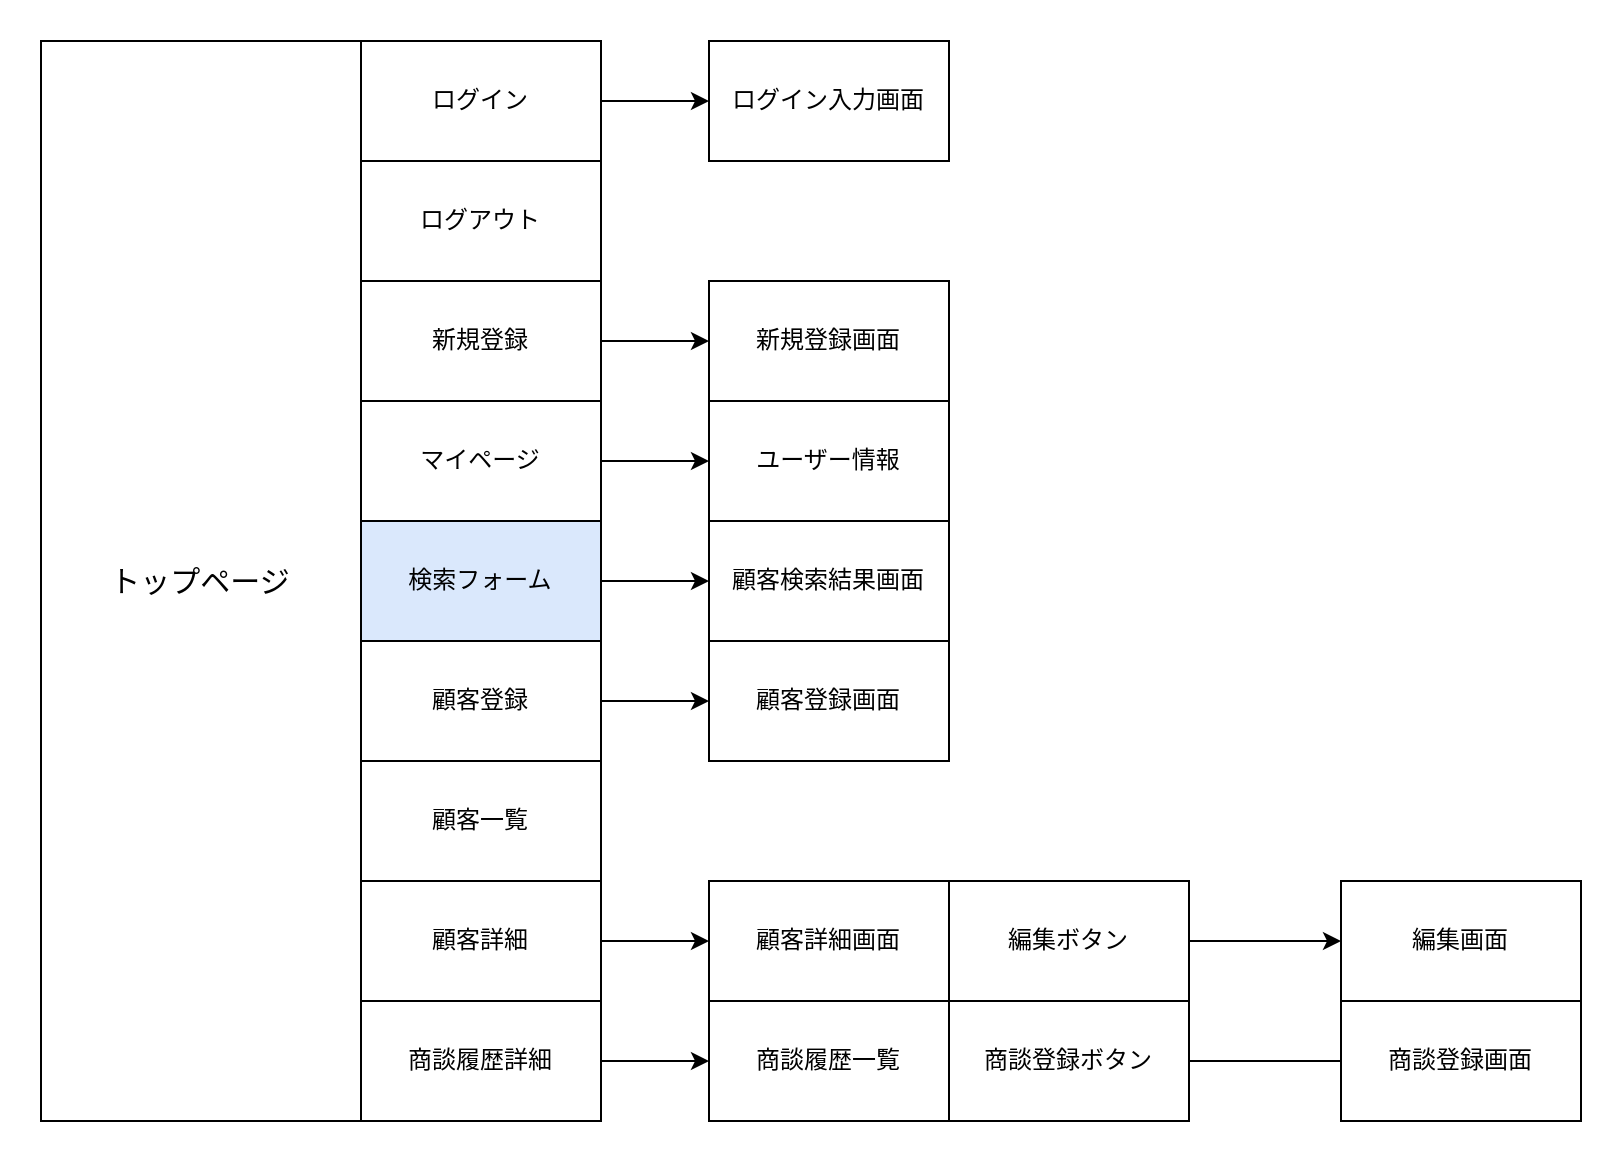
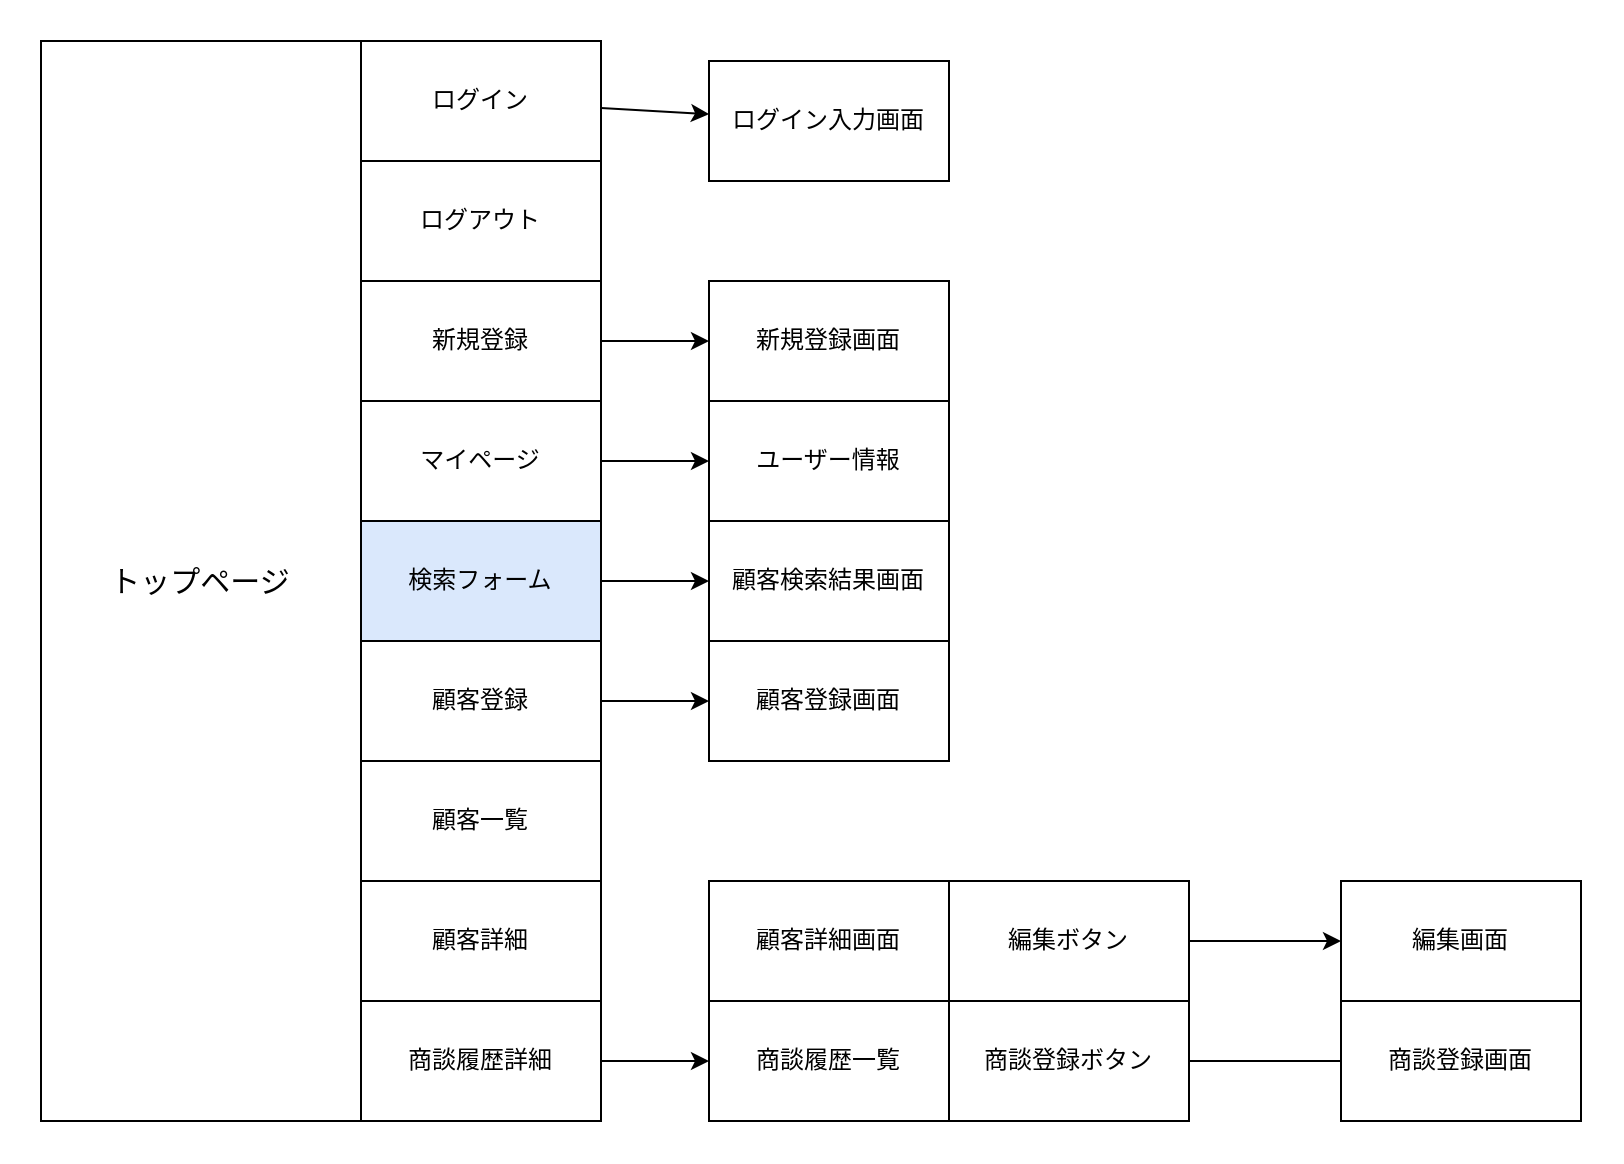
node "ログイン入力画面": moved (829, 101) -> (829, 121)
edge "顧客詳細" -> "顧客詳細画面": removed
